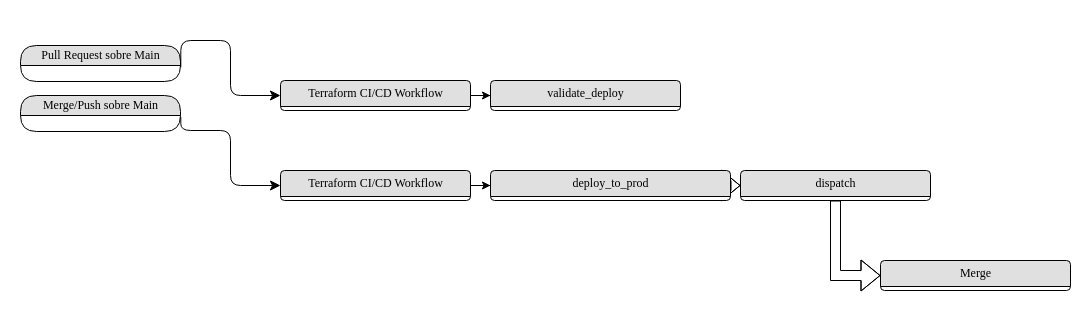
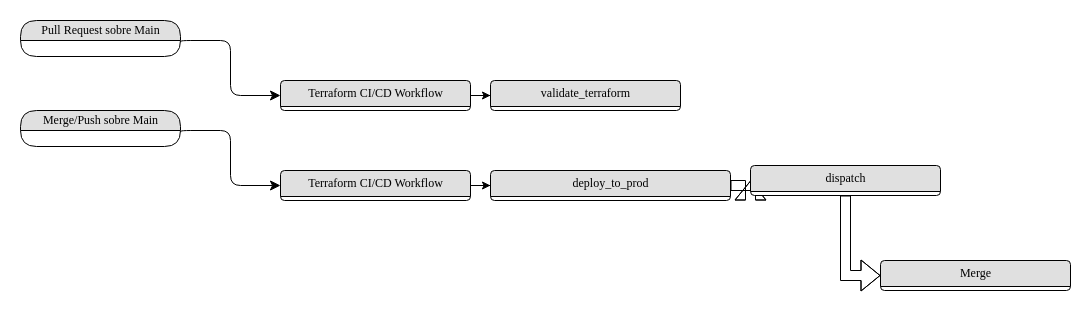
node "Pull Request sobre Main": moved (101, 64) -> (101, 39)
node "validate_deploy": label "validate_deploy" -> "validate_terraform"
node "Merge/Push sobre Main": moved (101, 114) -> (101, 129)
node "dispatch": moved (836, 186) -> (846, 181)
